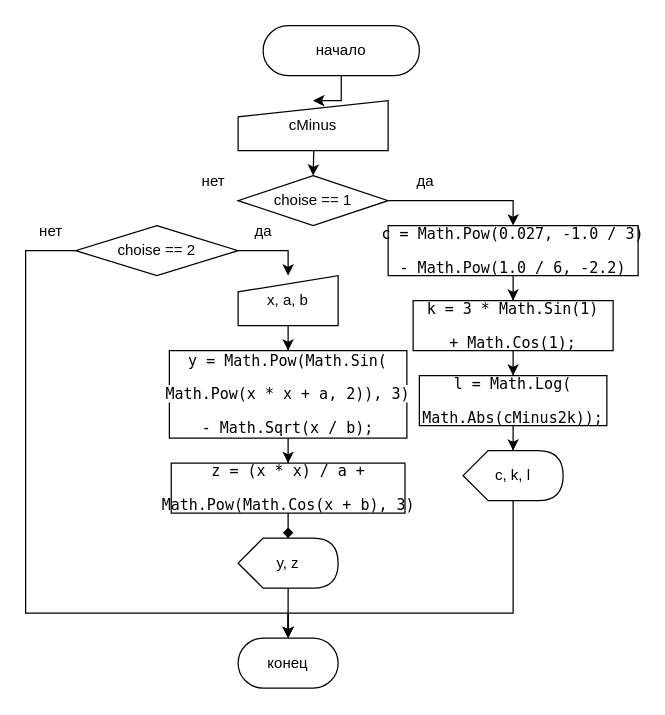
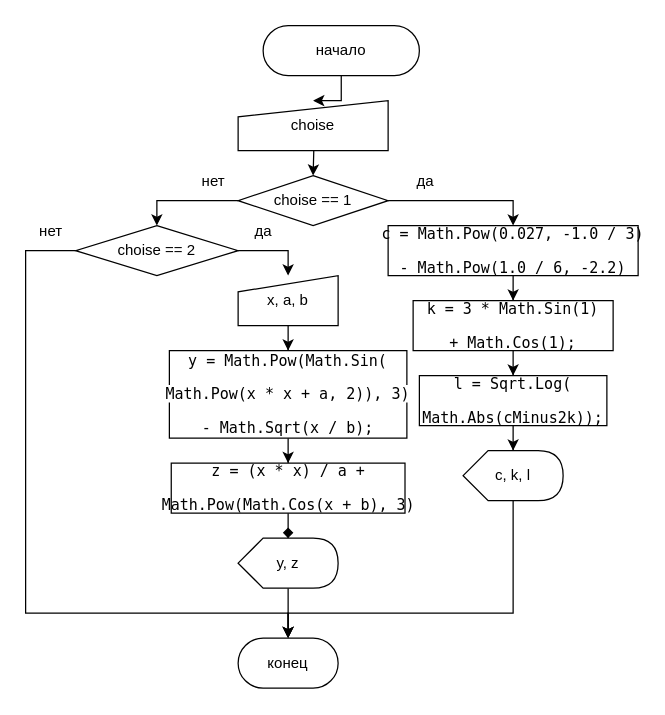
node "cMinus": label "cMinus" -> "choise"
edge "choise == 1" -> "choise == 2": added
node "l = Math.Log(Math.Abs(cMinus2k));": label "l = Math.Log(Math.Abs(cMinus2k));" -> "l = Sqrt.Log(Math.Abs(cMinus2k));"
